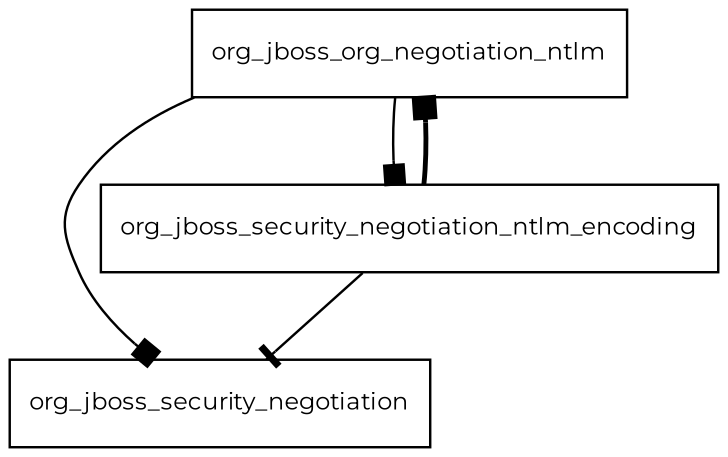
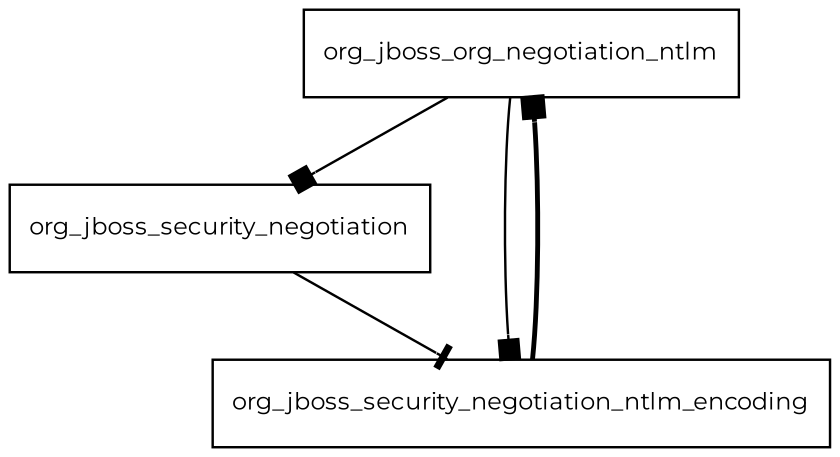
edge "org_jboss_security_negotiation_ntlm_encoding" -> "org_jboss_security_negotiation": reversed
